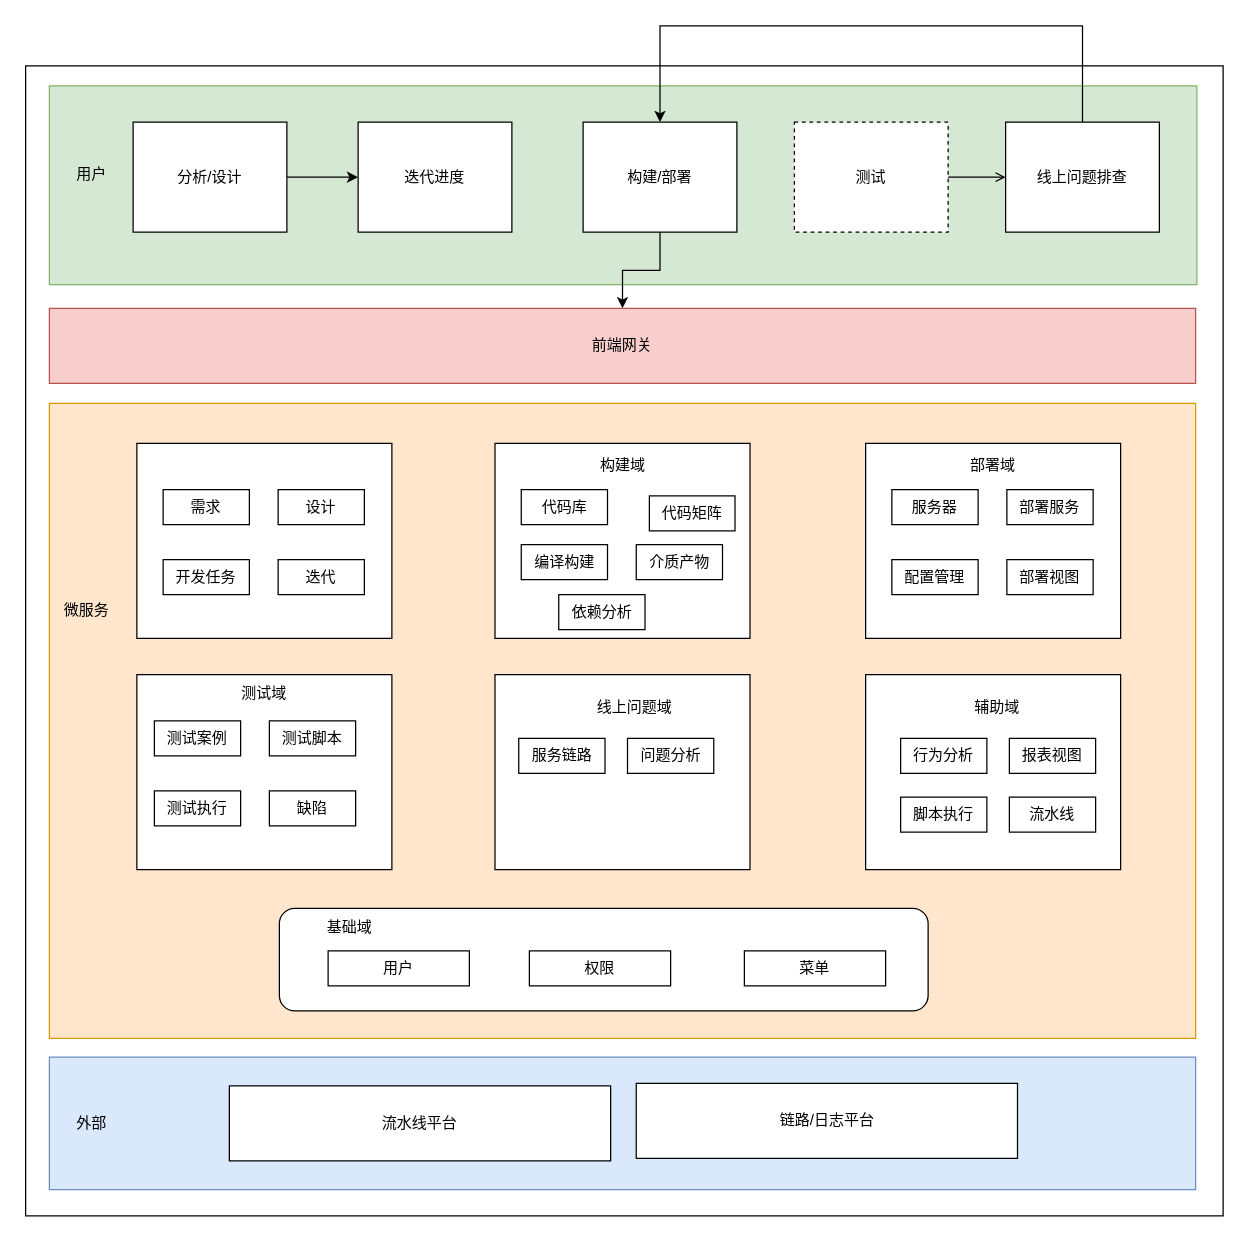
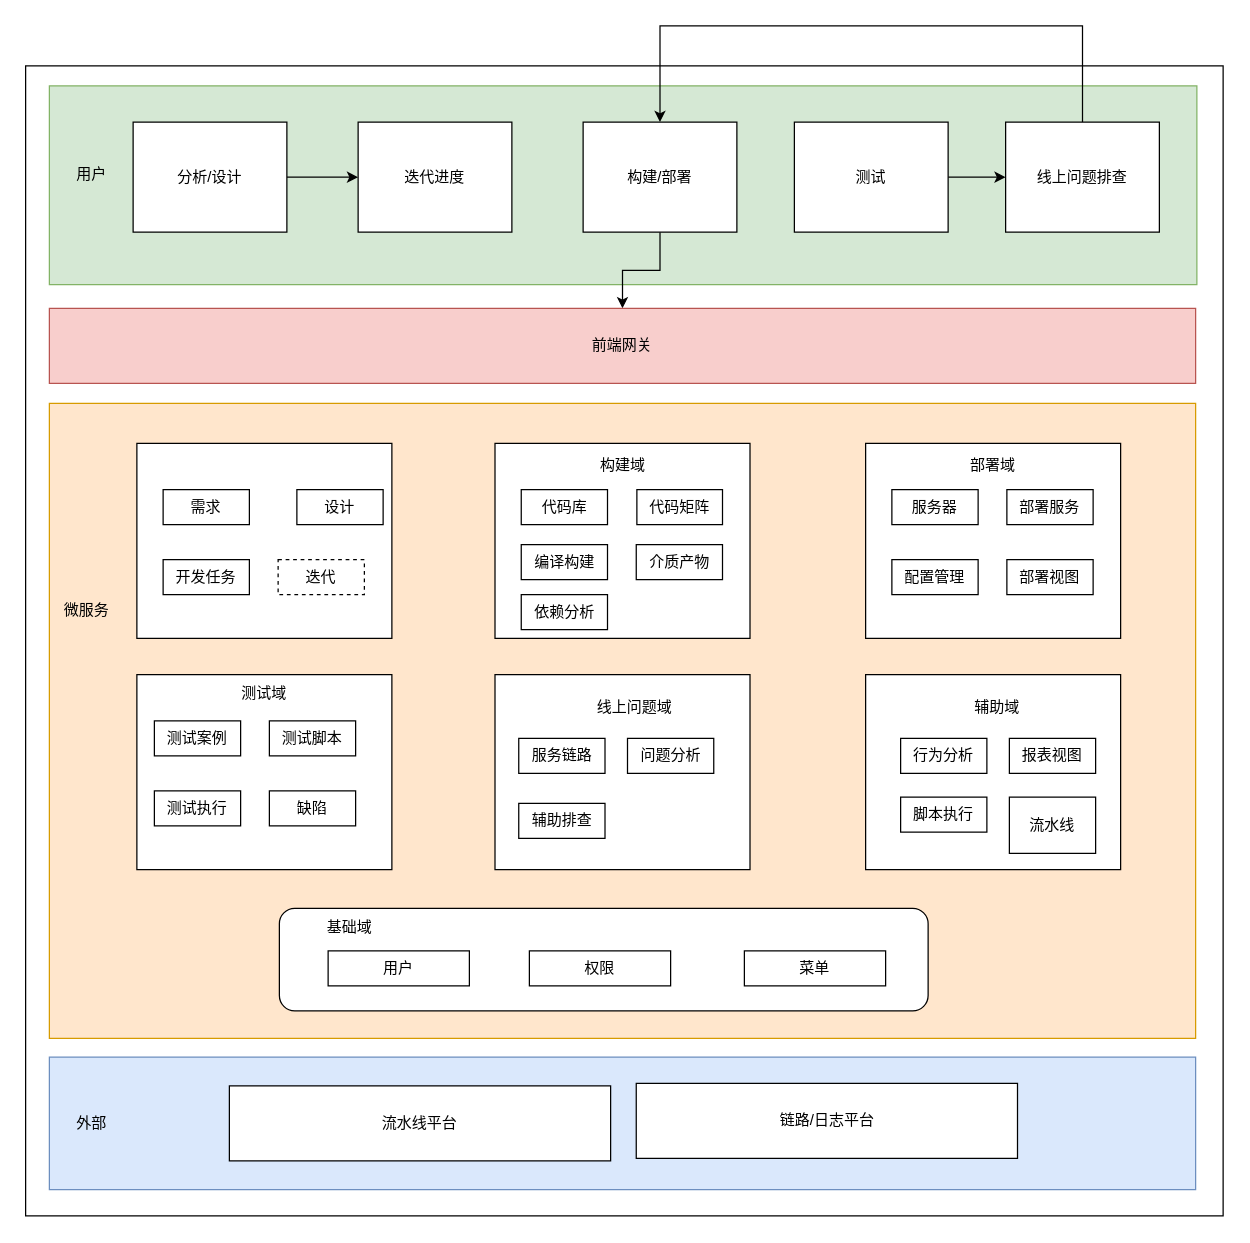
node "测试": style dashed -> solid
edge "测试" -> "线上问题排查": arrowhead open -> classic
node "设计": moved (321, 507) -> (340, 507)
node "代码矩阵": moved (692, 513) -> (680, 507)
node "迭代": style solid -> dashed
node "依赖分析": moved (602, 612) -> (564, 612)
node "流水线": size 86x35 -> 86x56
node "辅助排查": added
